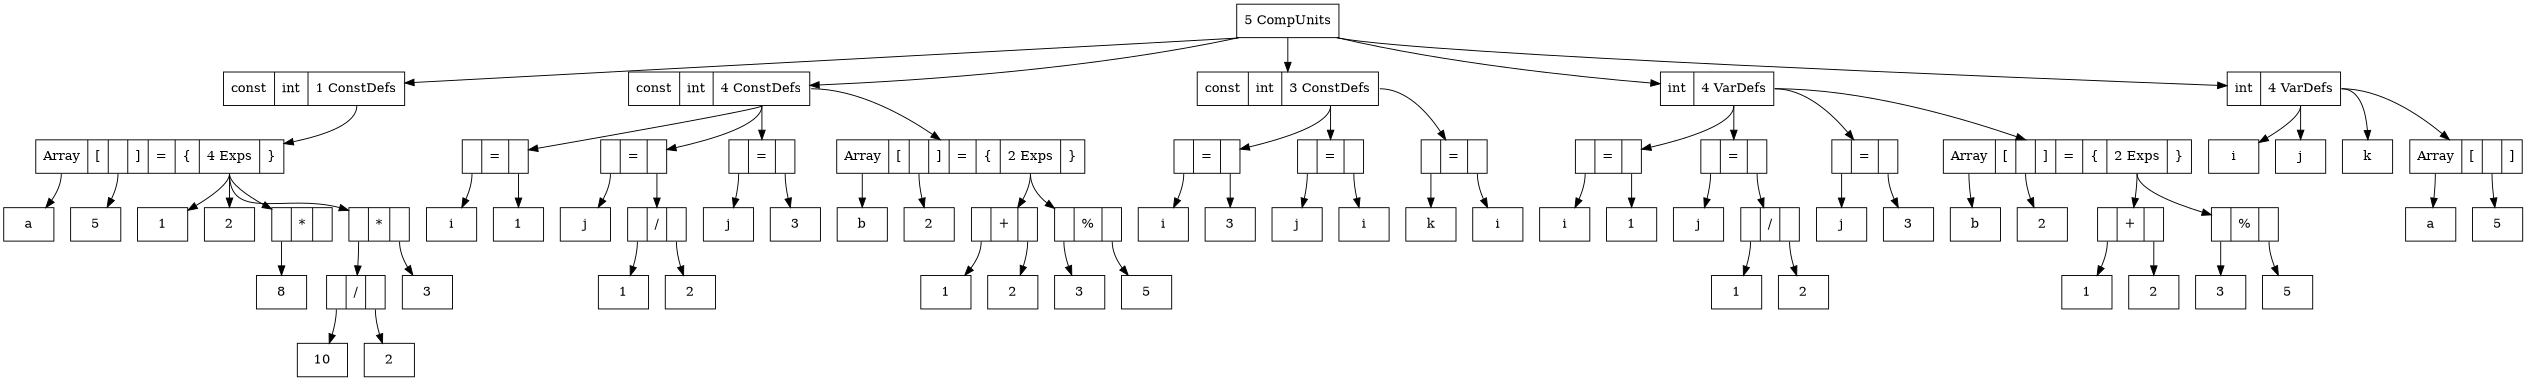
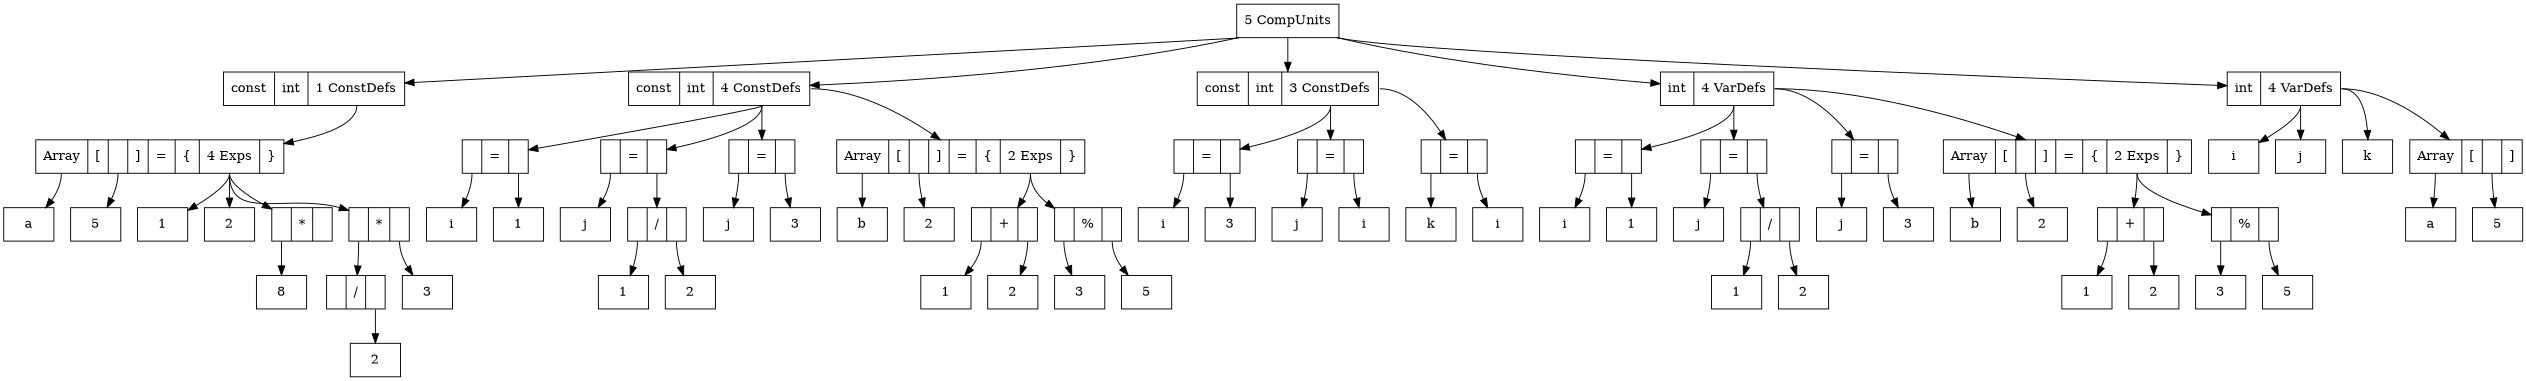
node "10": removed
